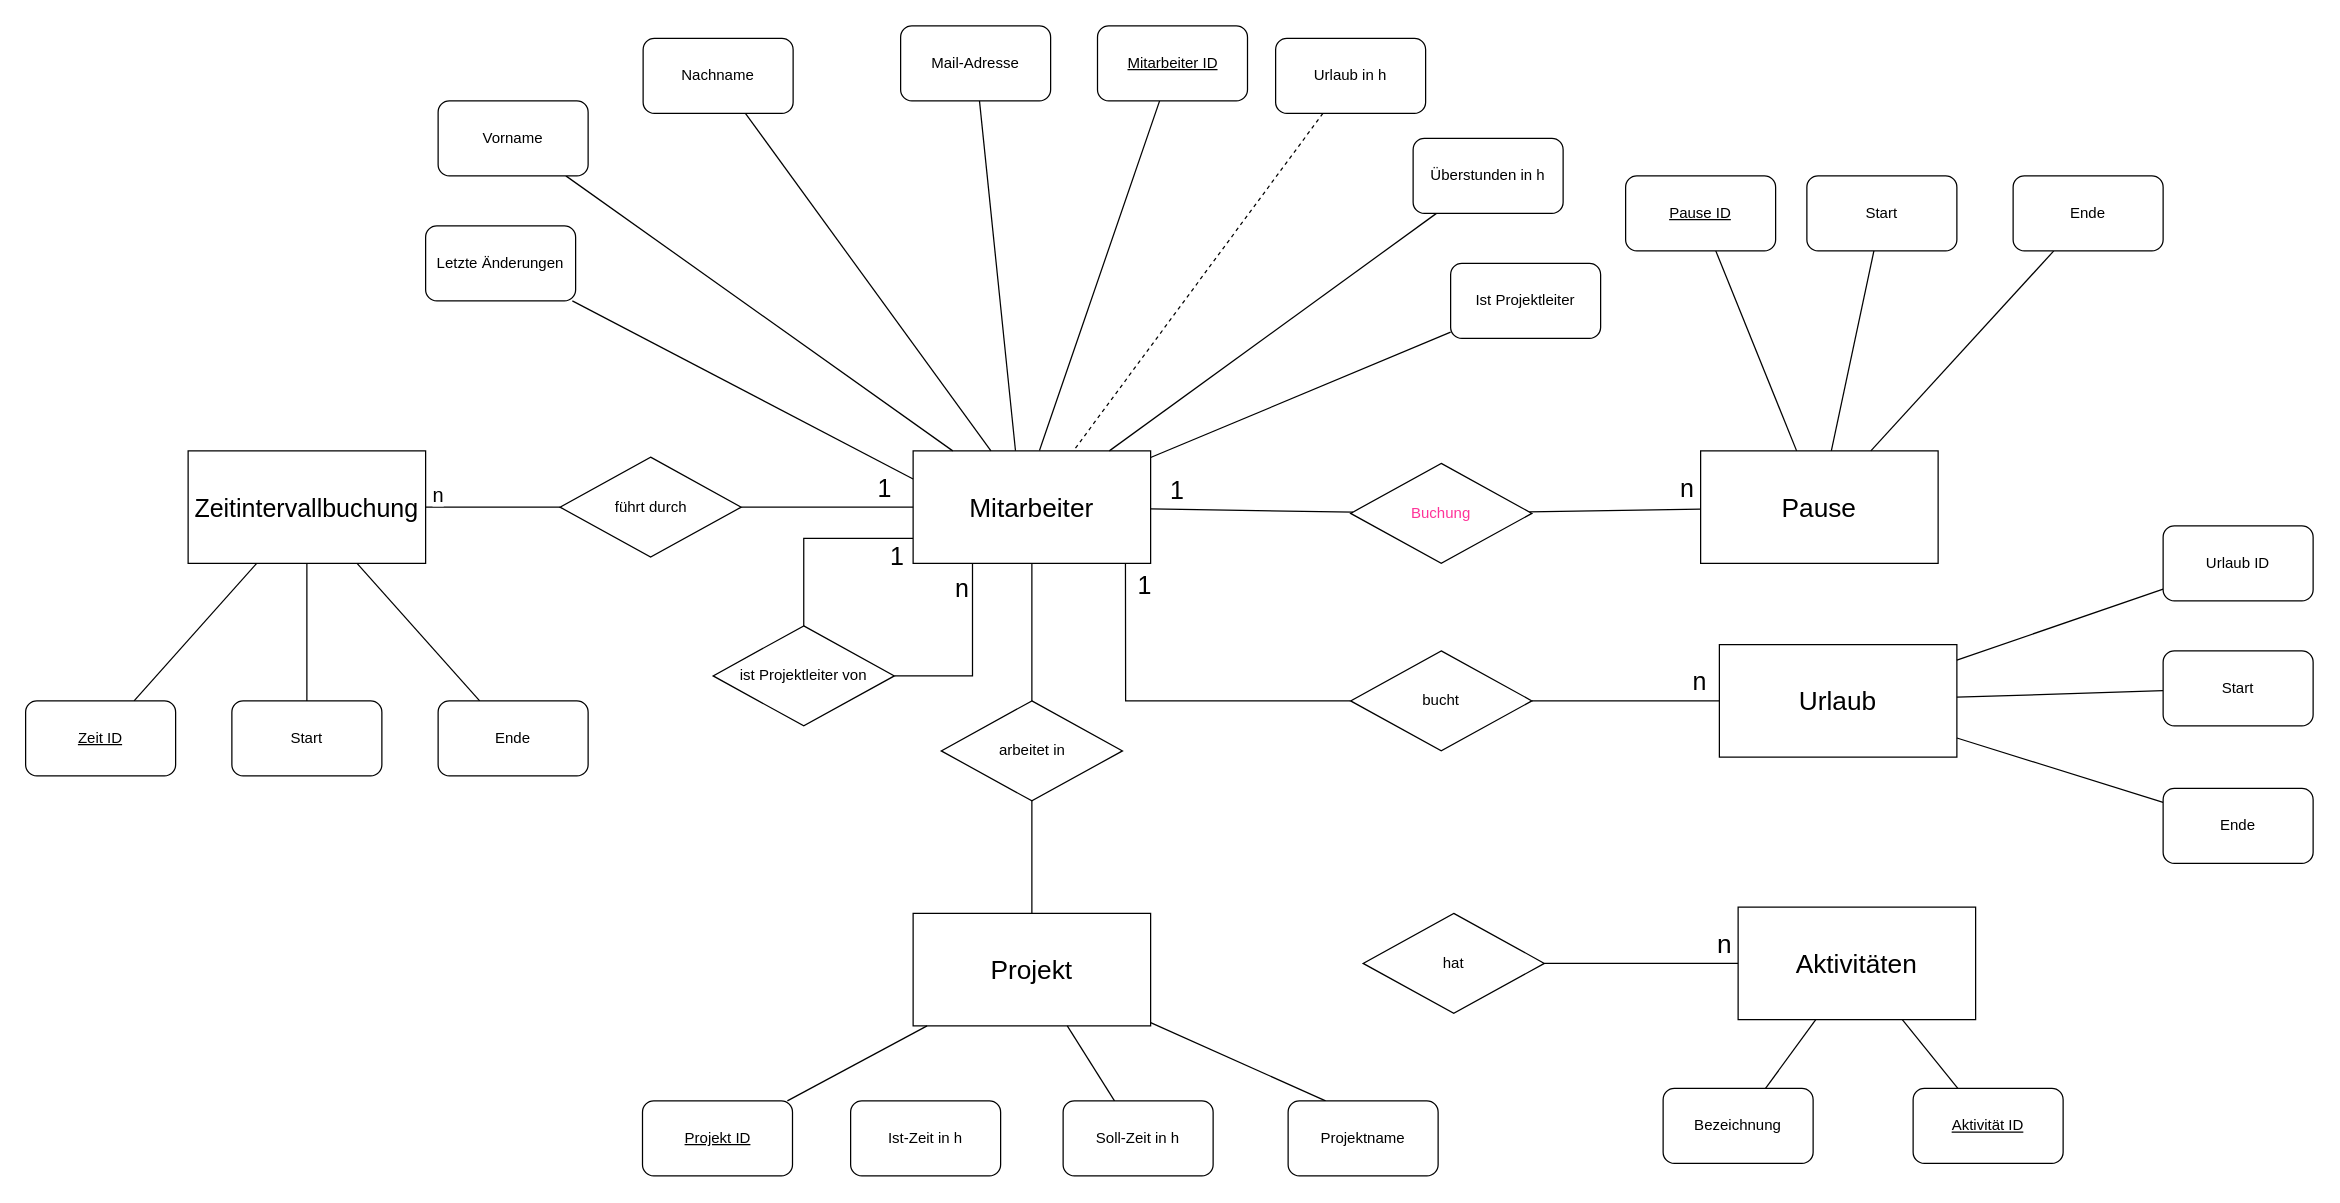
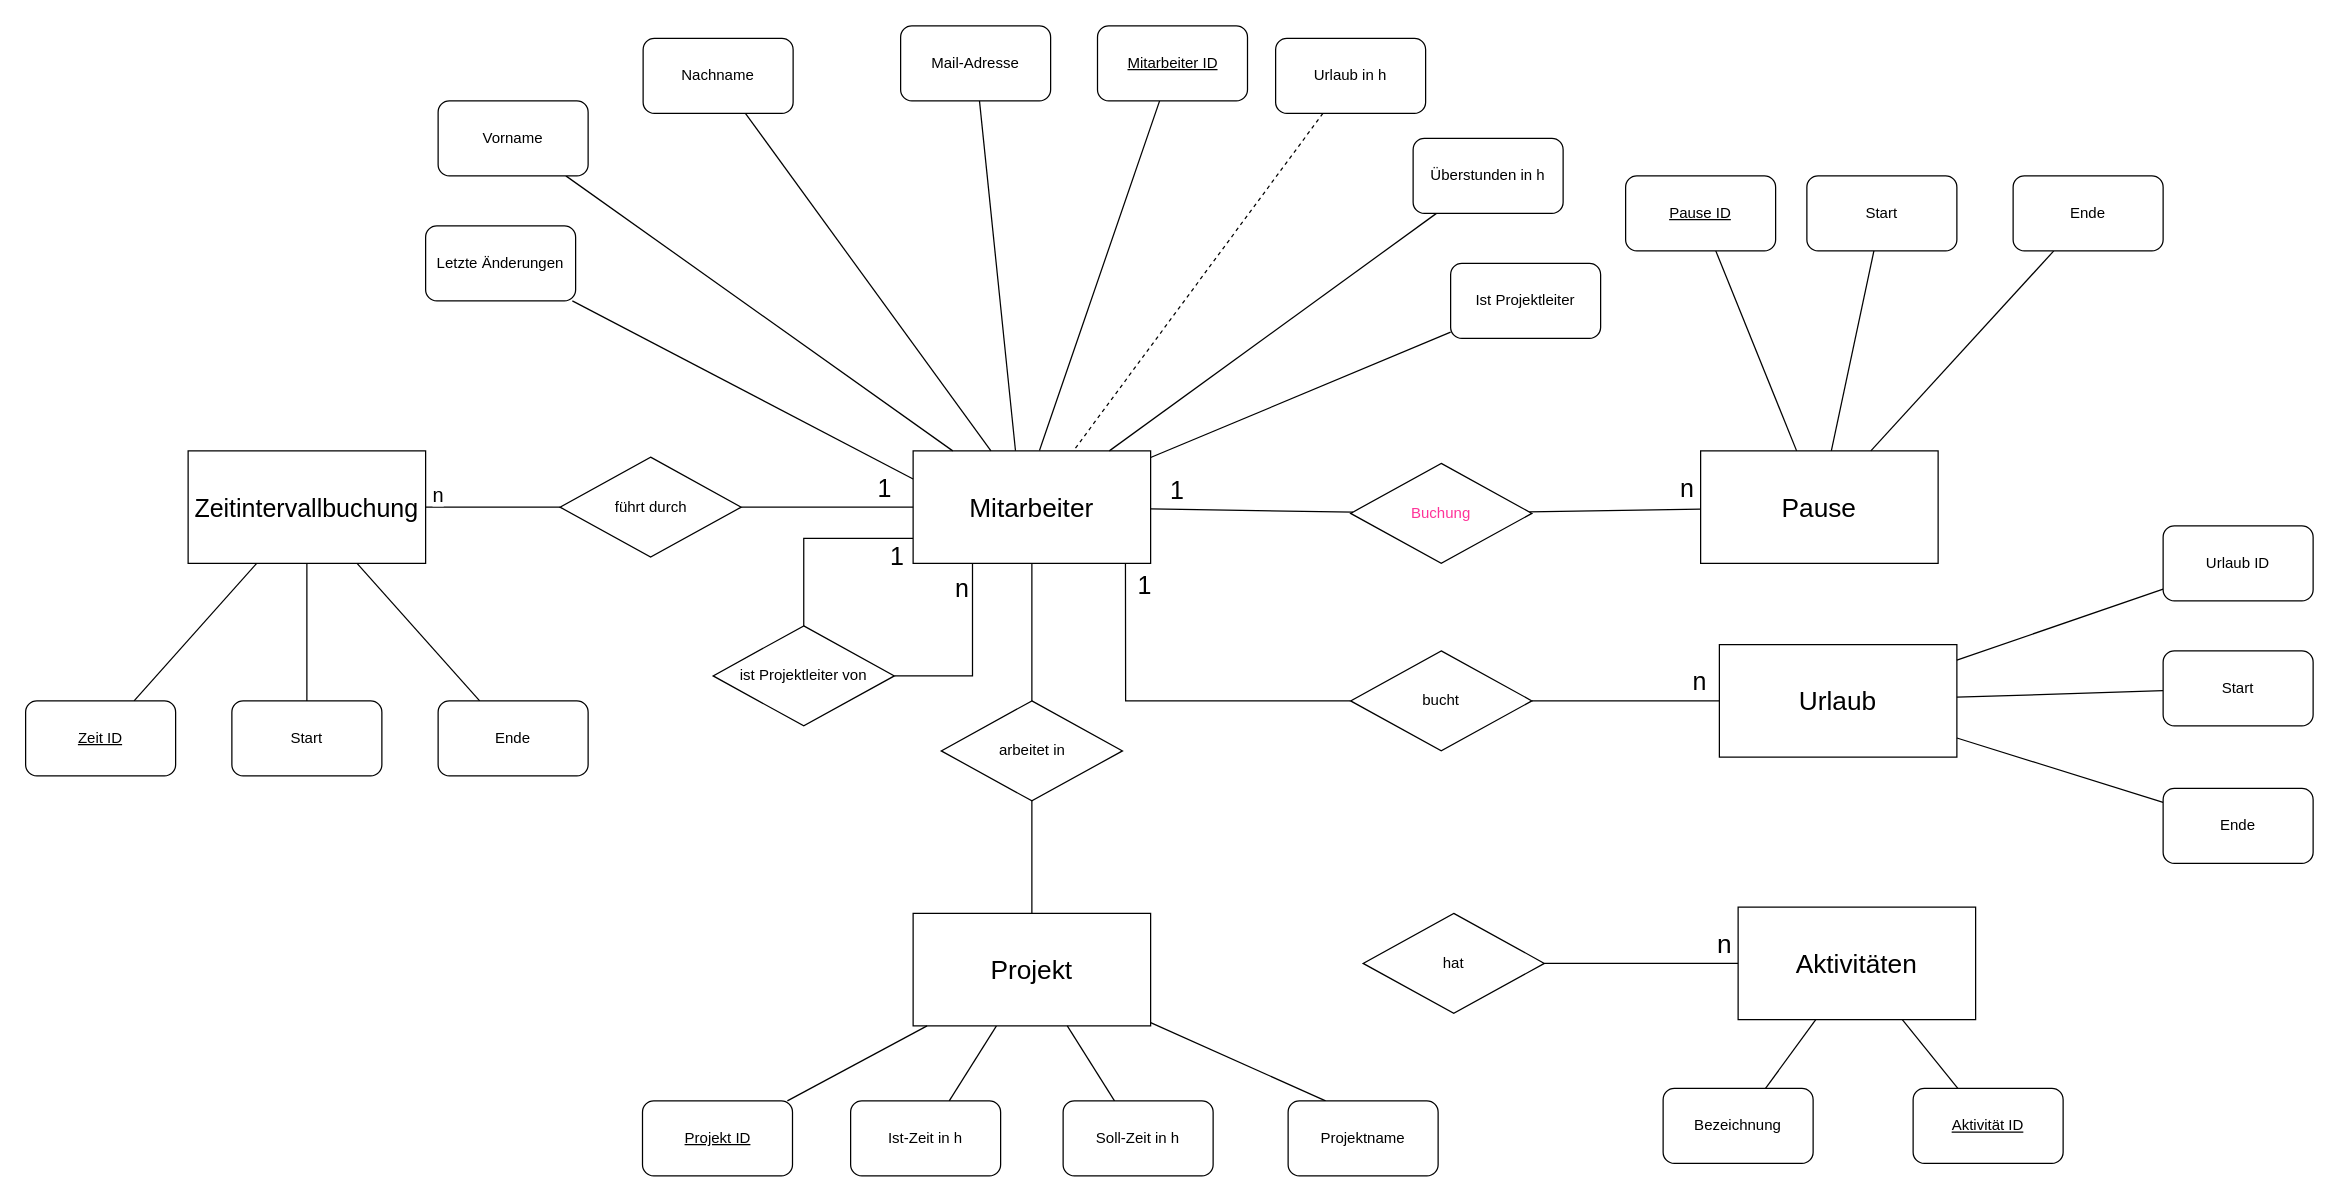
edge "Projekt" -- "Ist-Zeit in h": added
